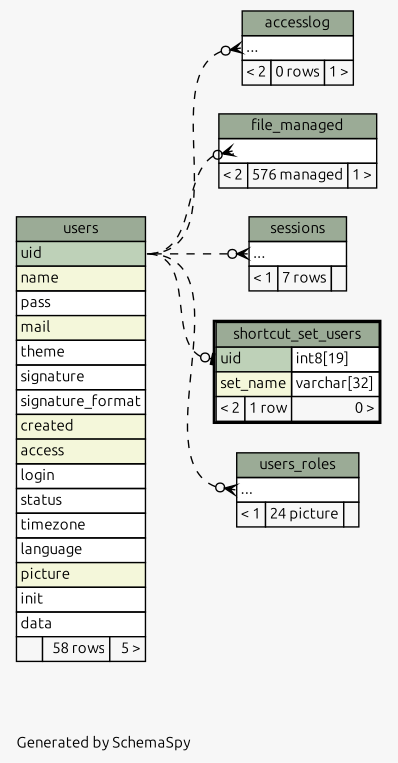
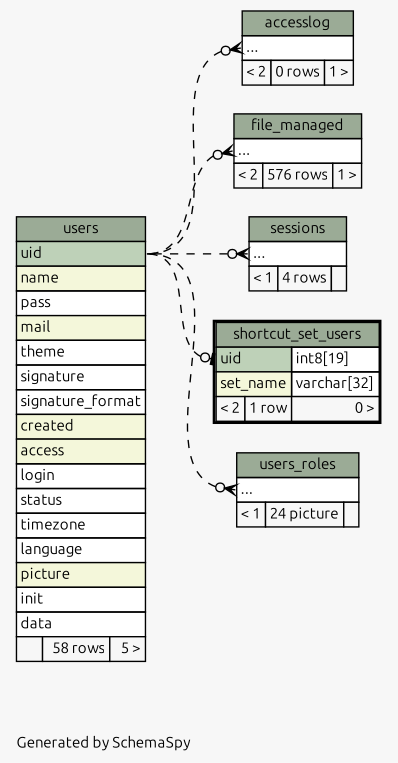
node "file_managed": text "576 managed" -> "576 rows"
node "sessions": text "7 rows" -> "4 rows"
